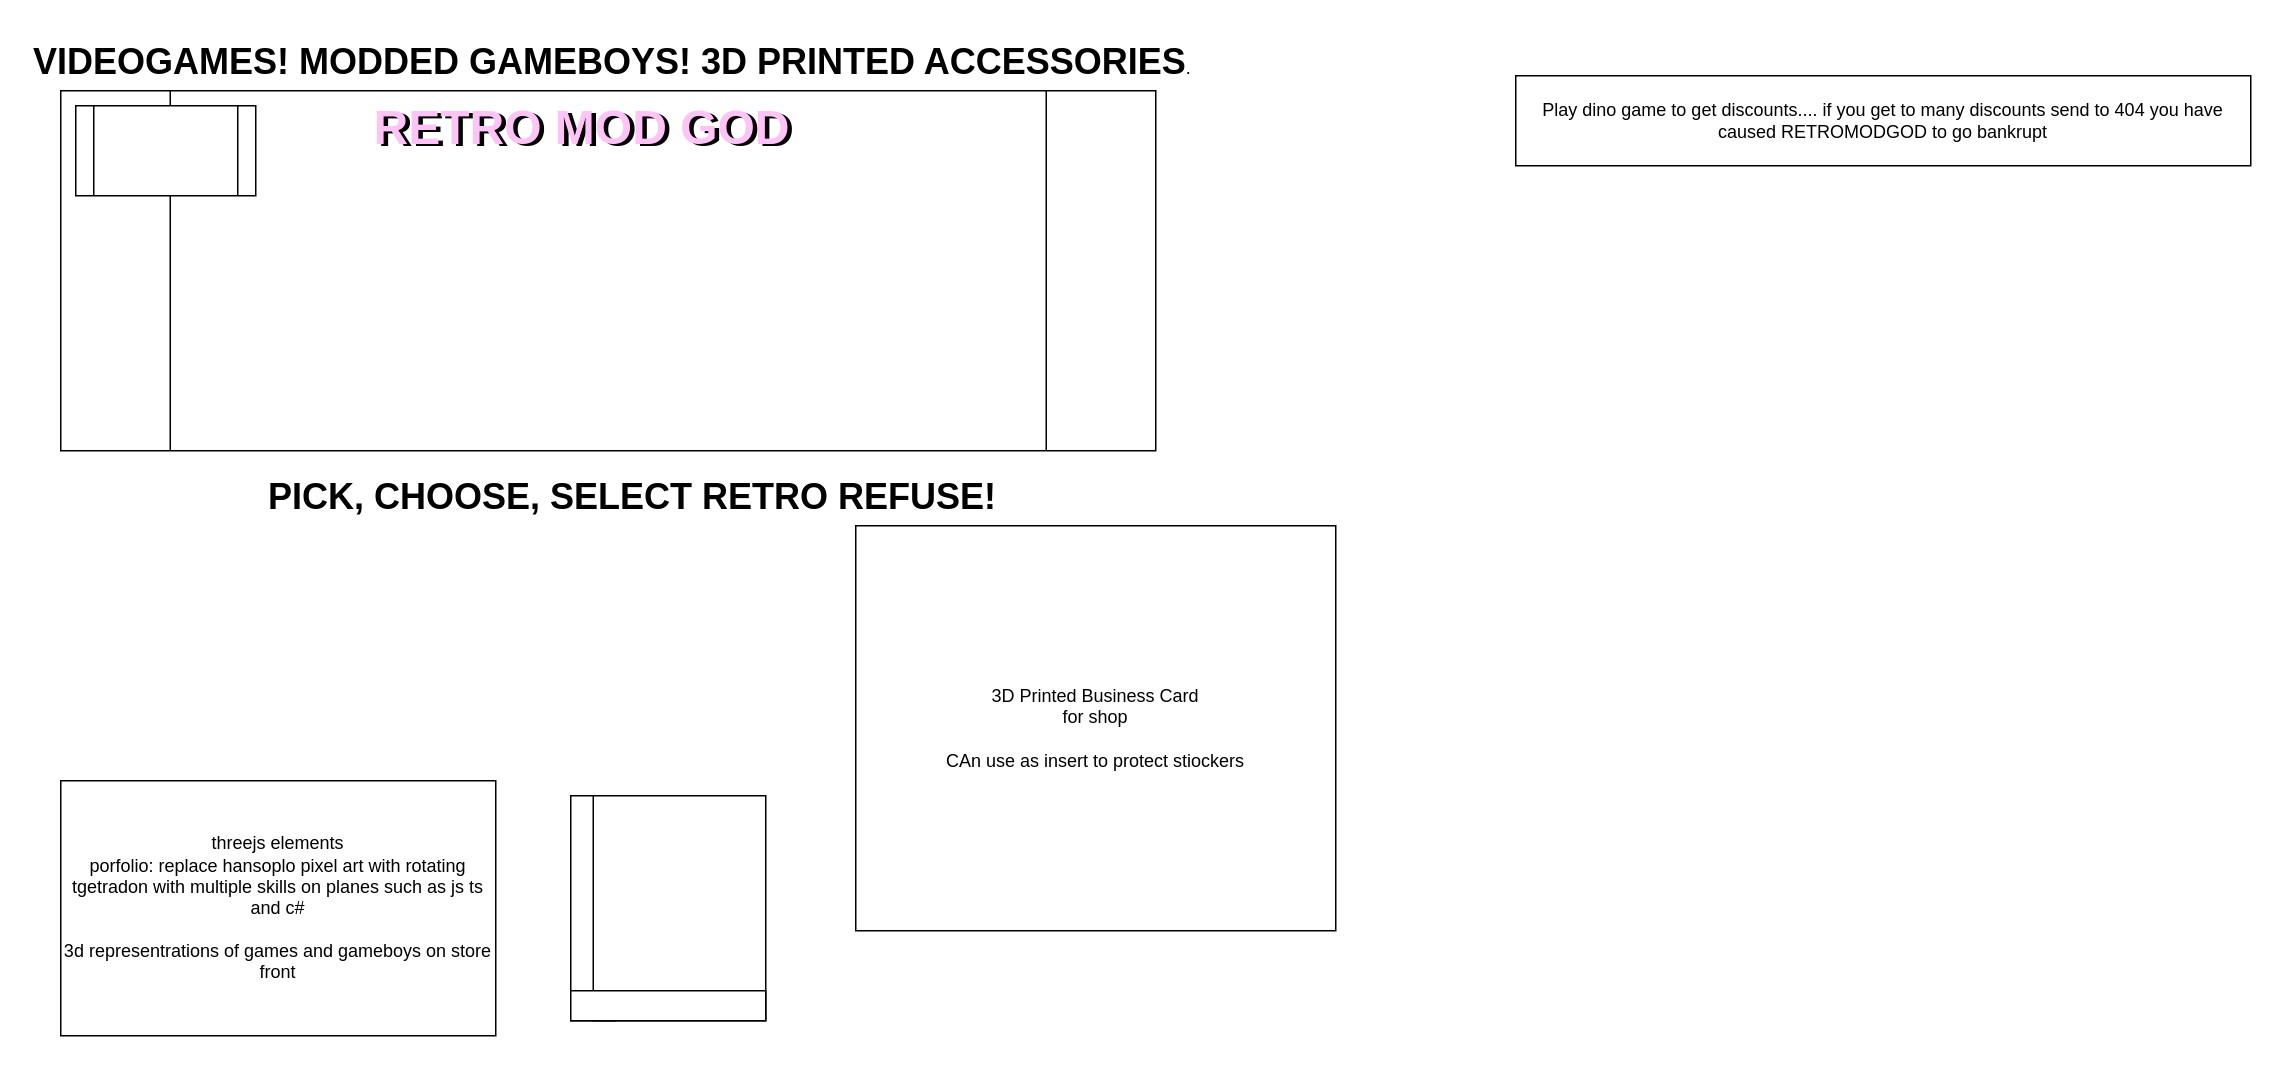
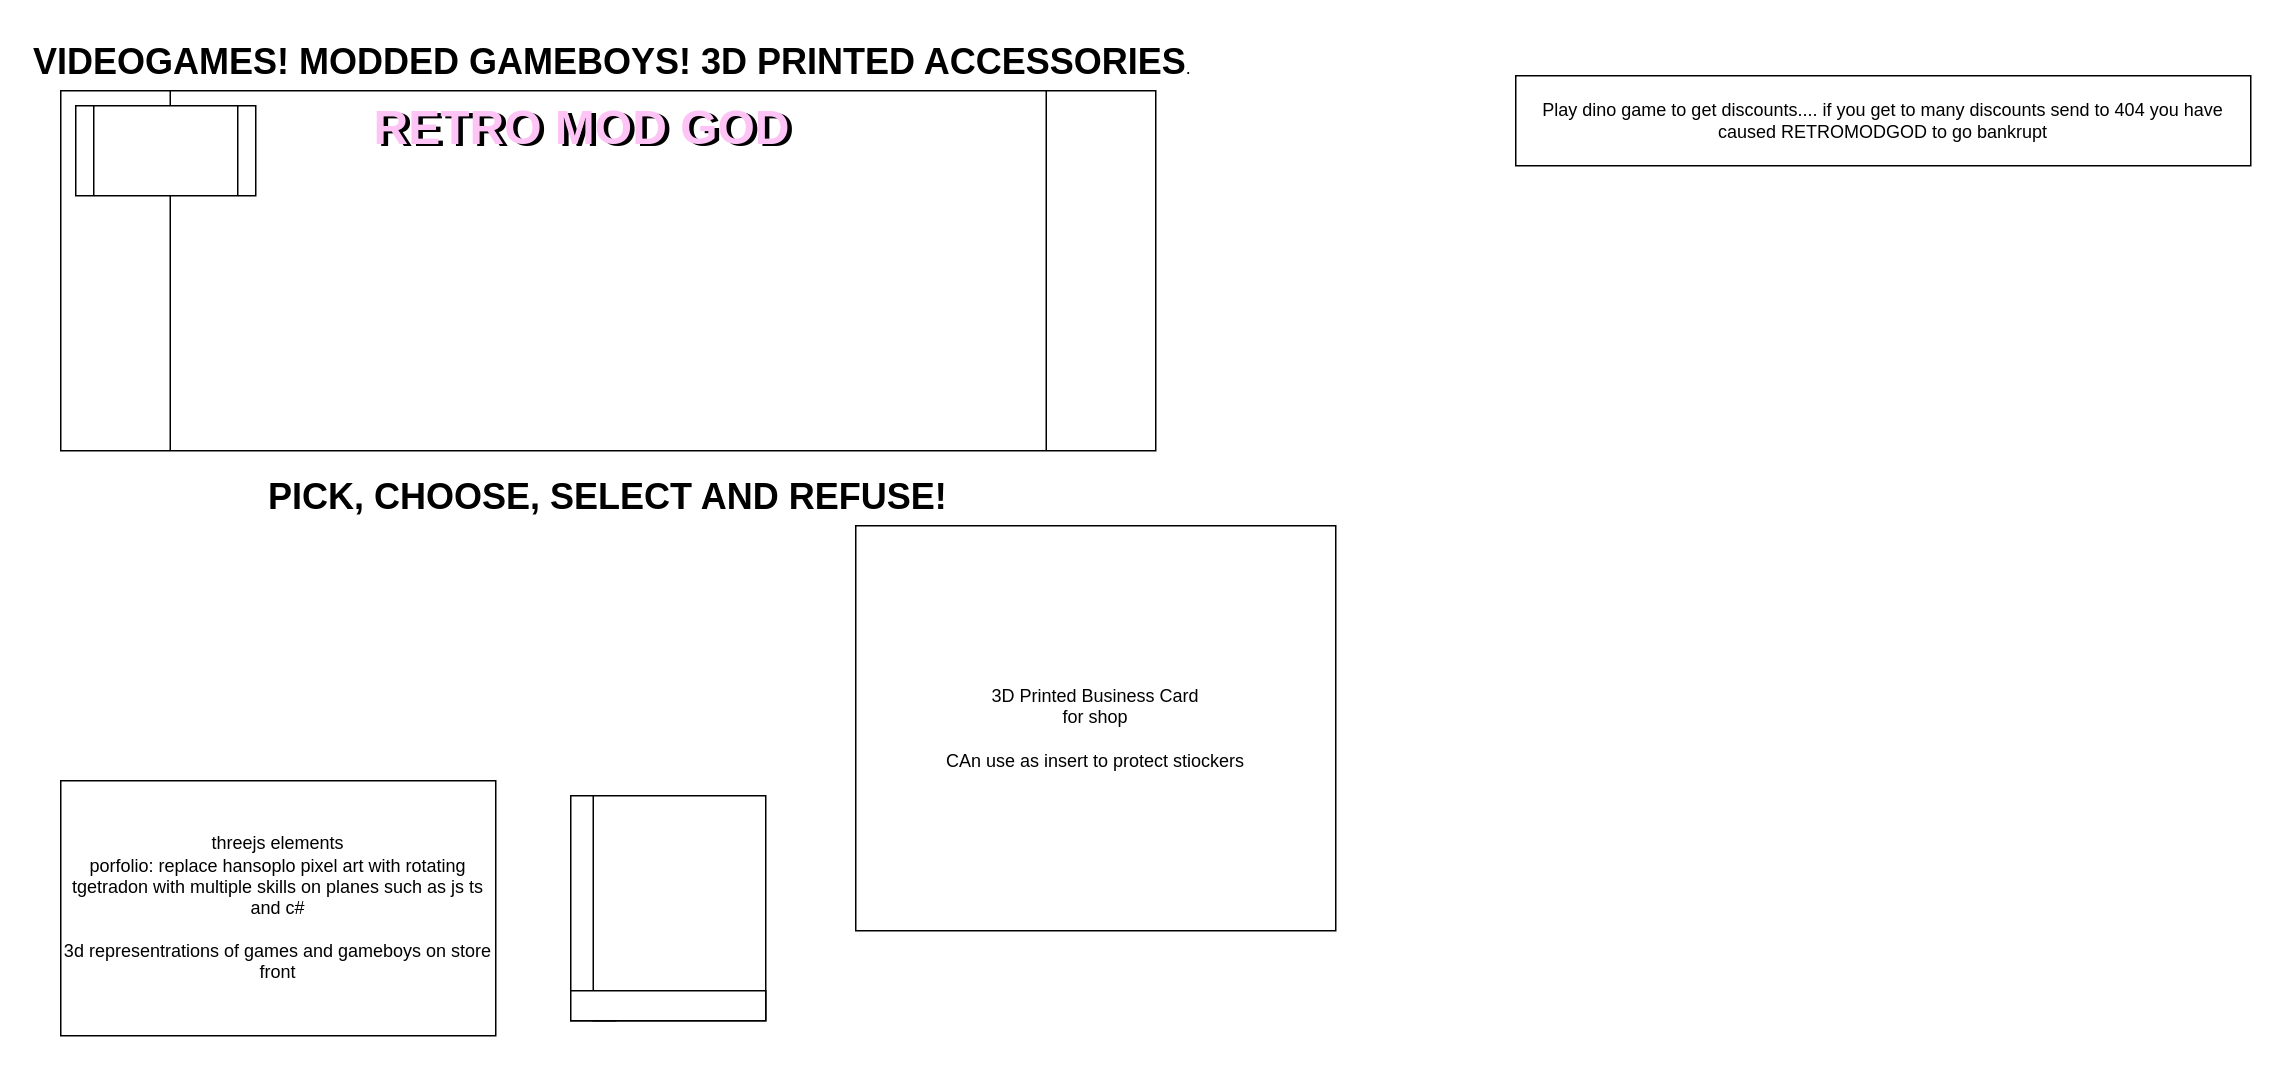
node "PICK, CHOOSE, SELECT RETRO REFUSE!": label "PICK, CHOOSE, SELECT RETRO REFUSE!" -> "PICK, CHOOSE, SELECT AND REFUSE!"
